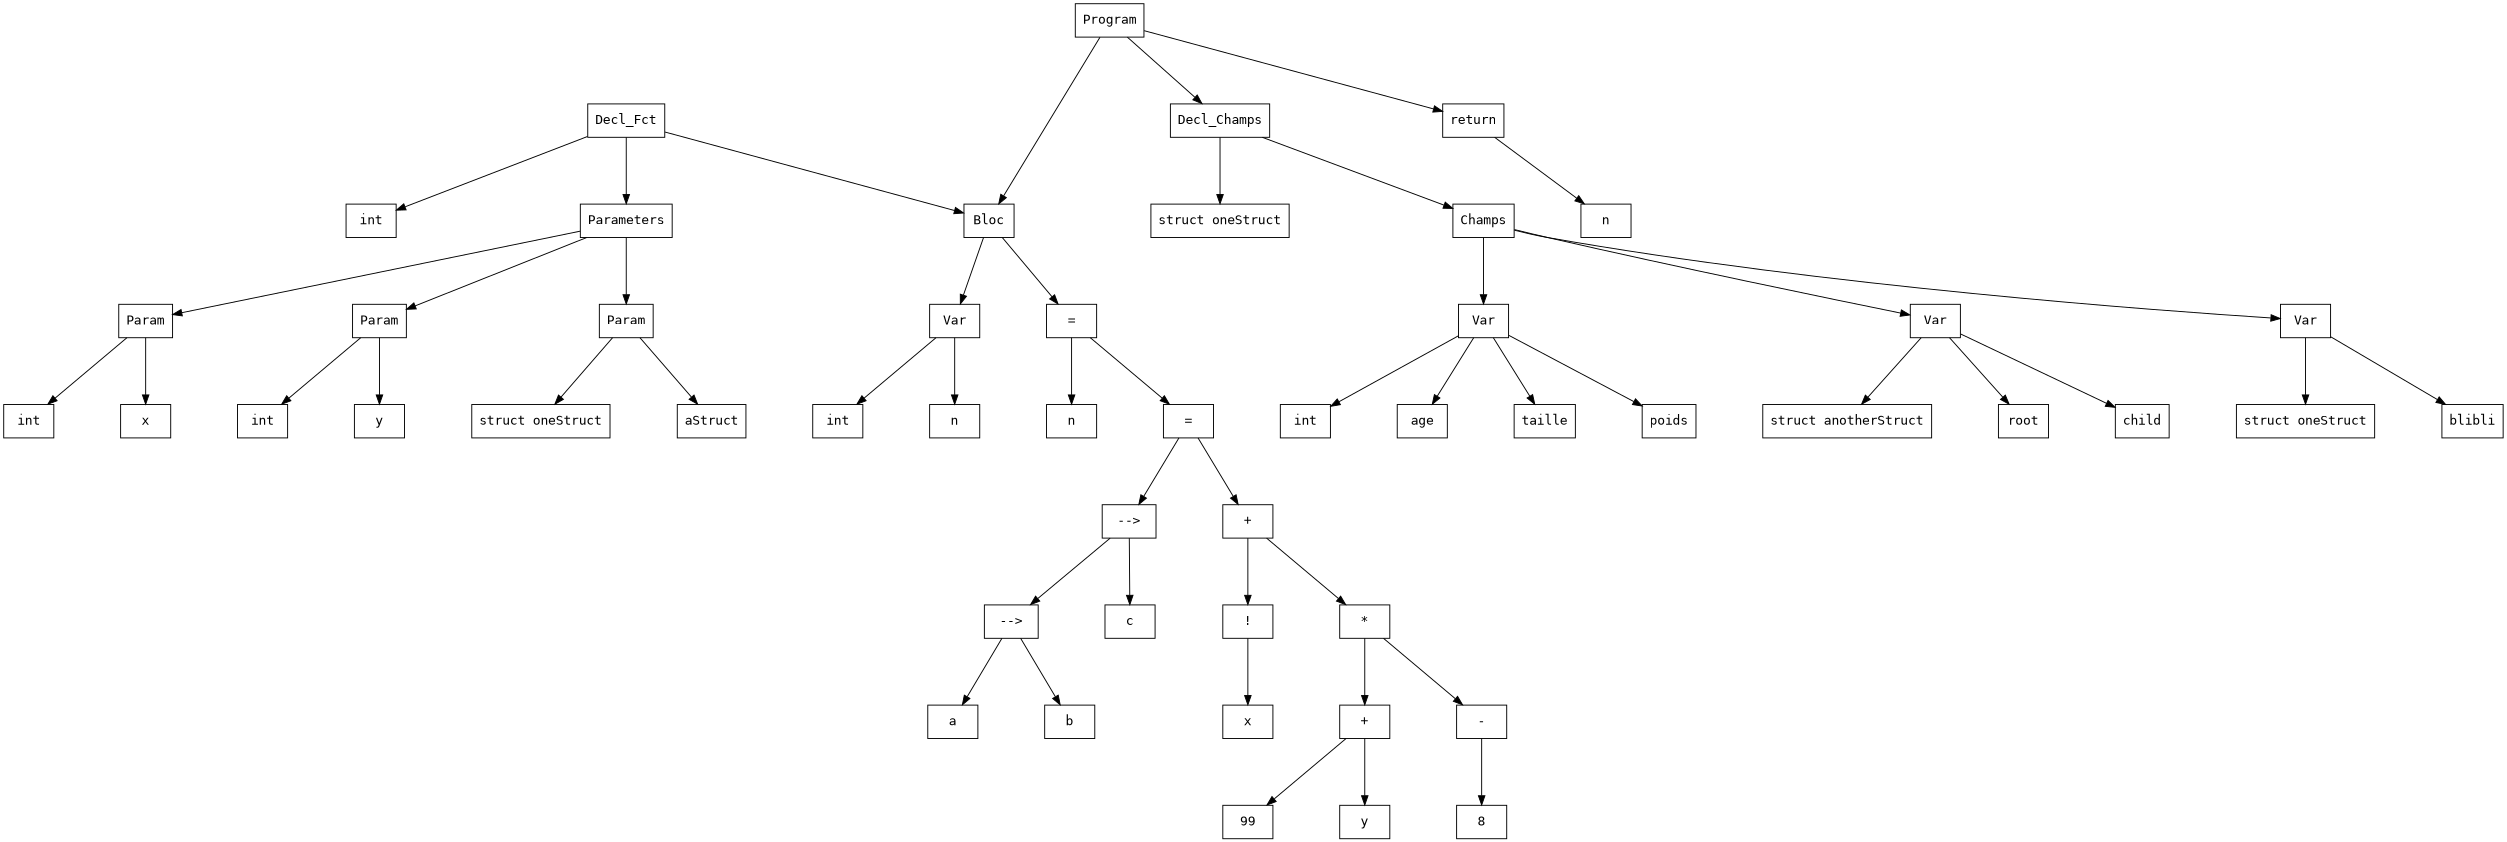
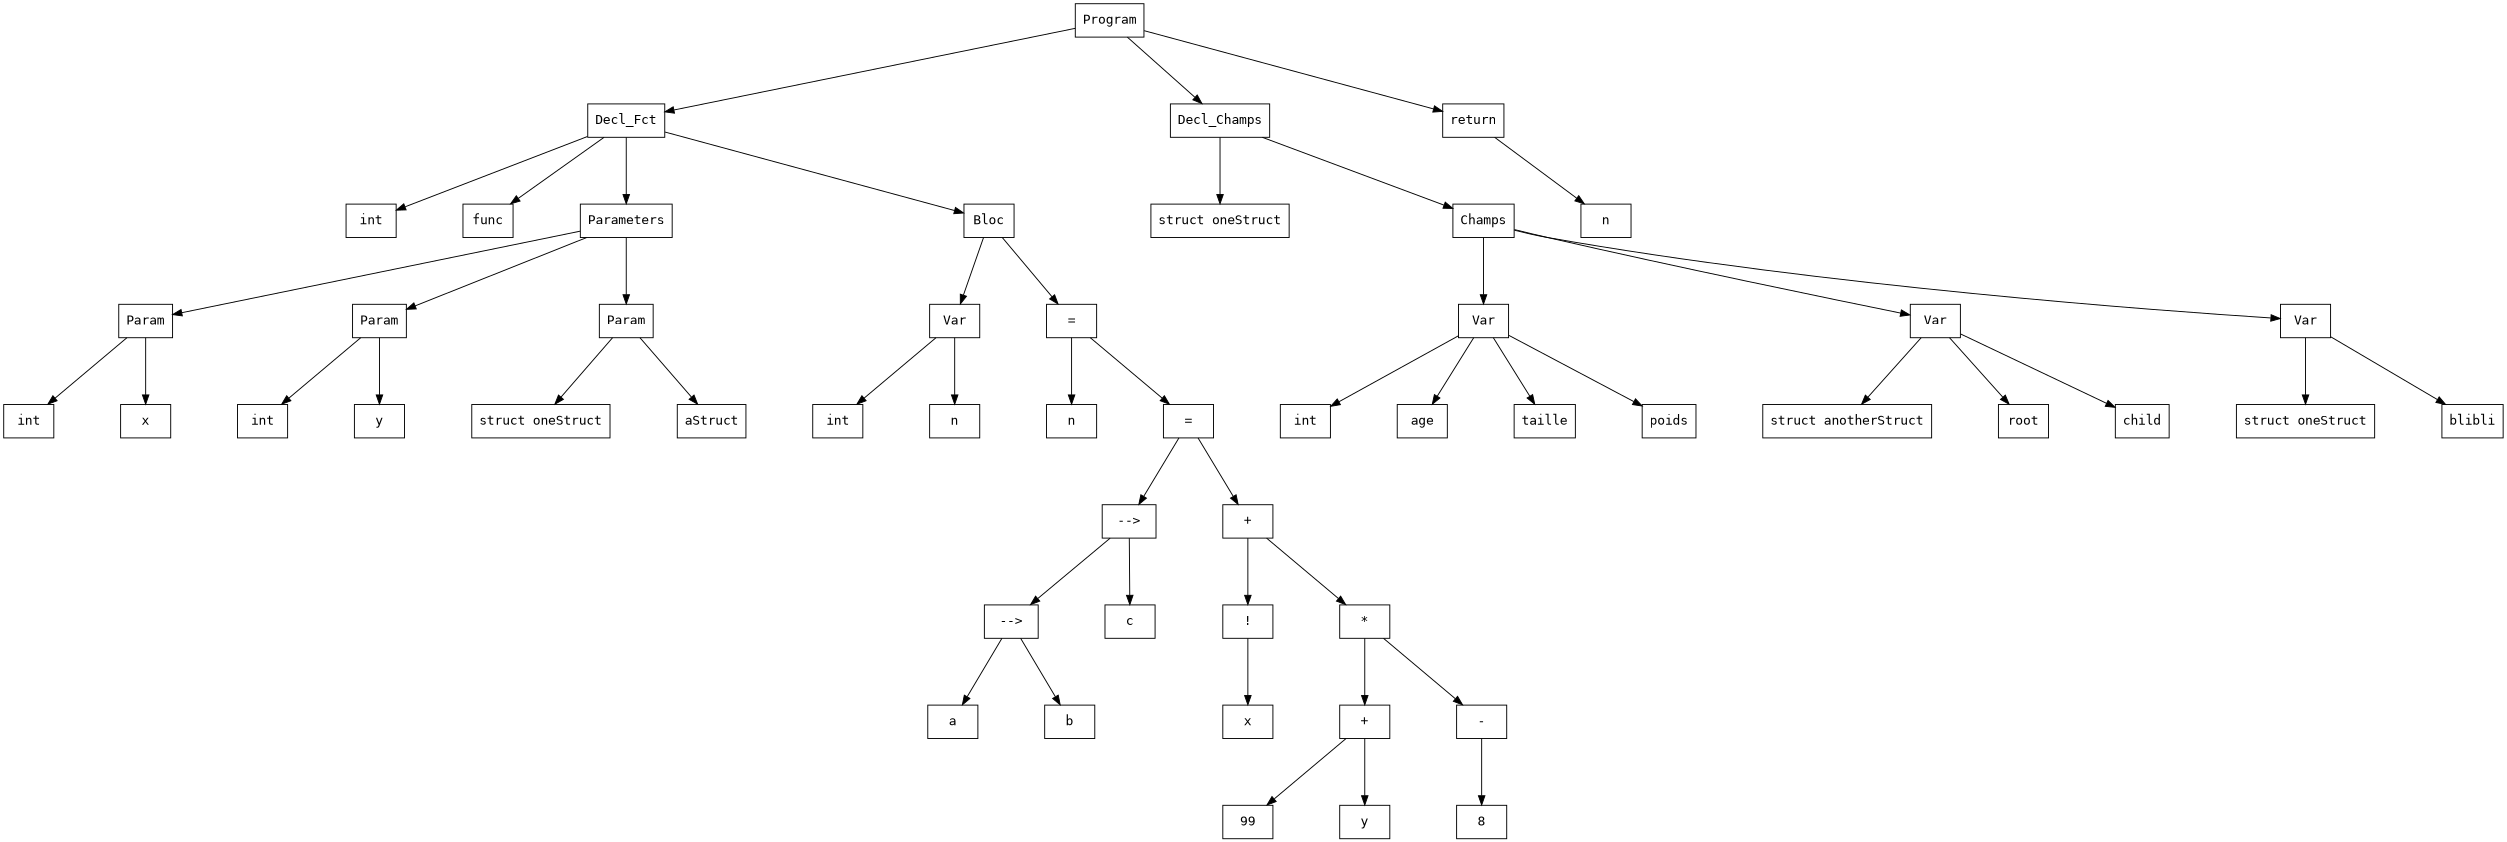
edge "Program" -> "Bloc": now "Program" -> "Decl_Fct"
node "func": added
